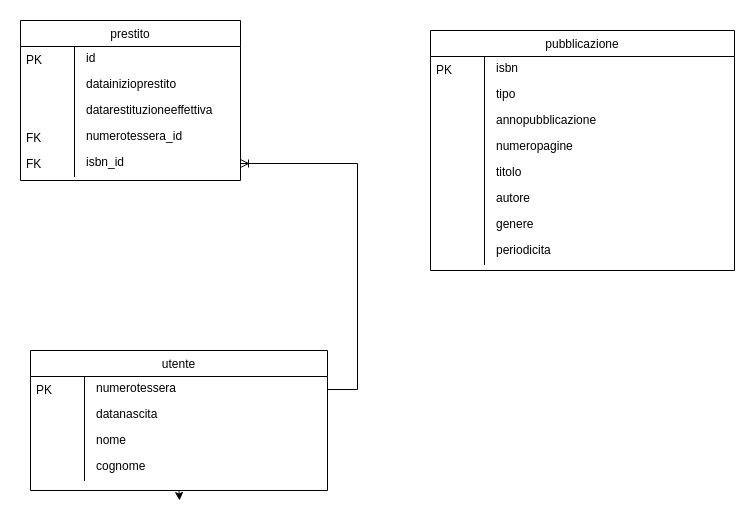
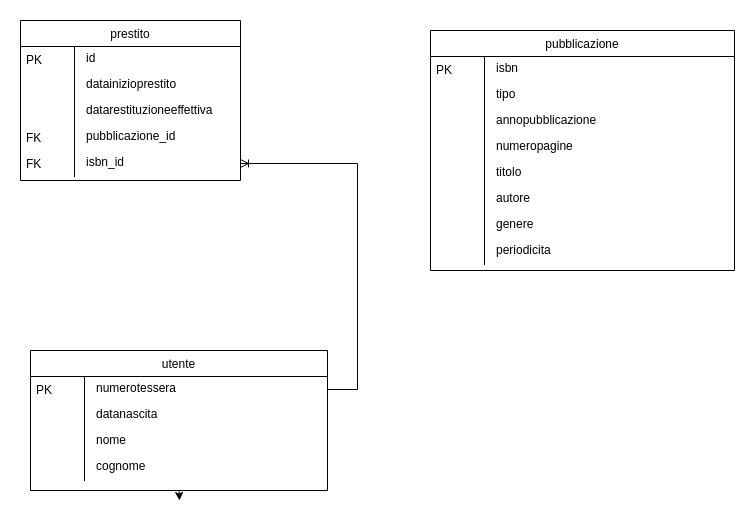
node "numerotessera_id": label "numerotessera_id" -> "pubblicazione_id"
